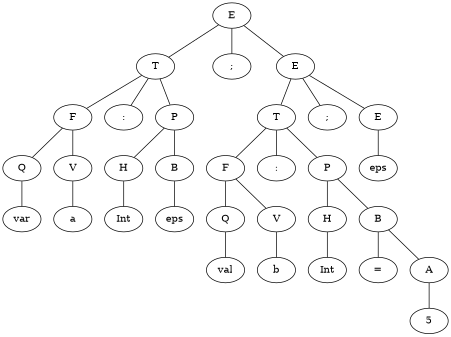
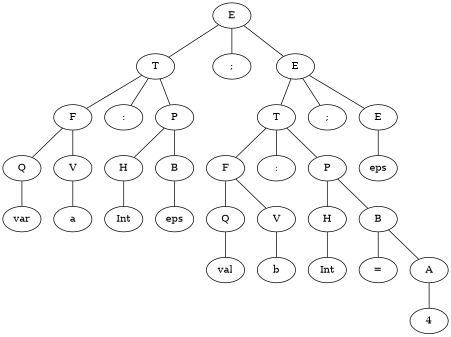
node "5": label "5" -> "4"
